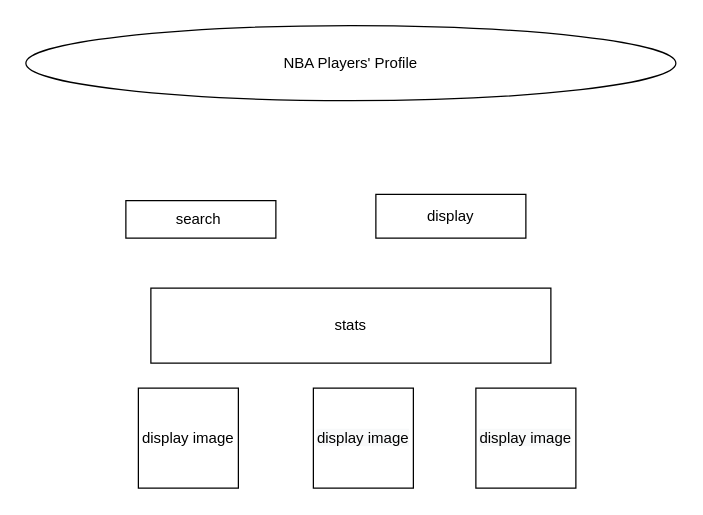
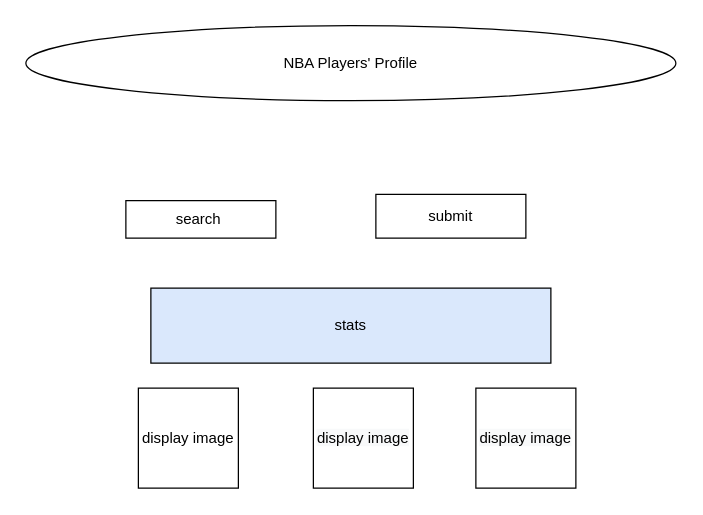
node "display": label "display" -> "submit"
node "stats": fillcolor #ffffff -> #dae8fc
